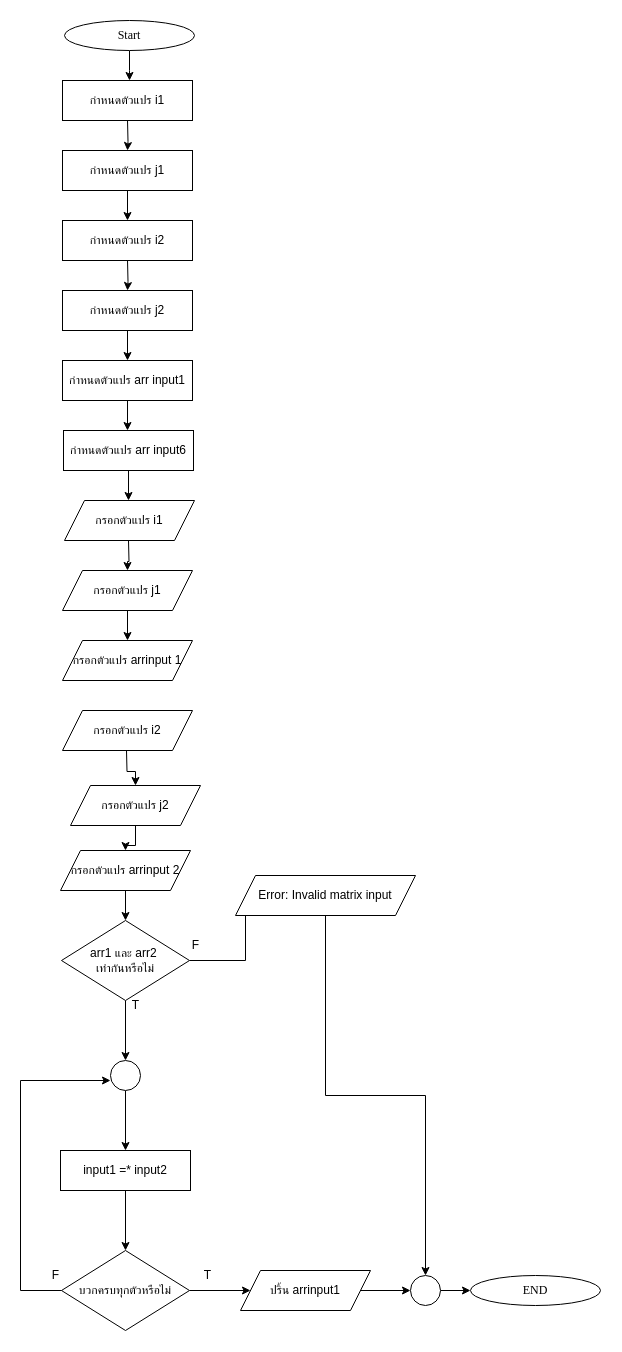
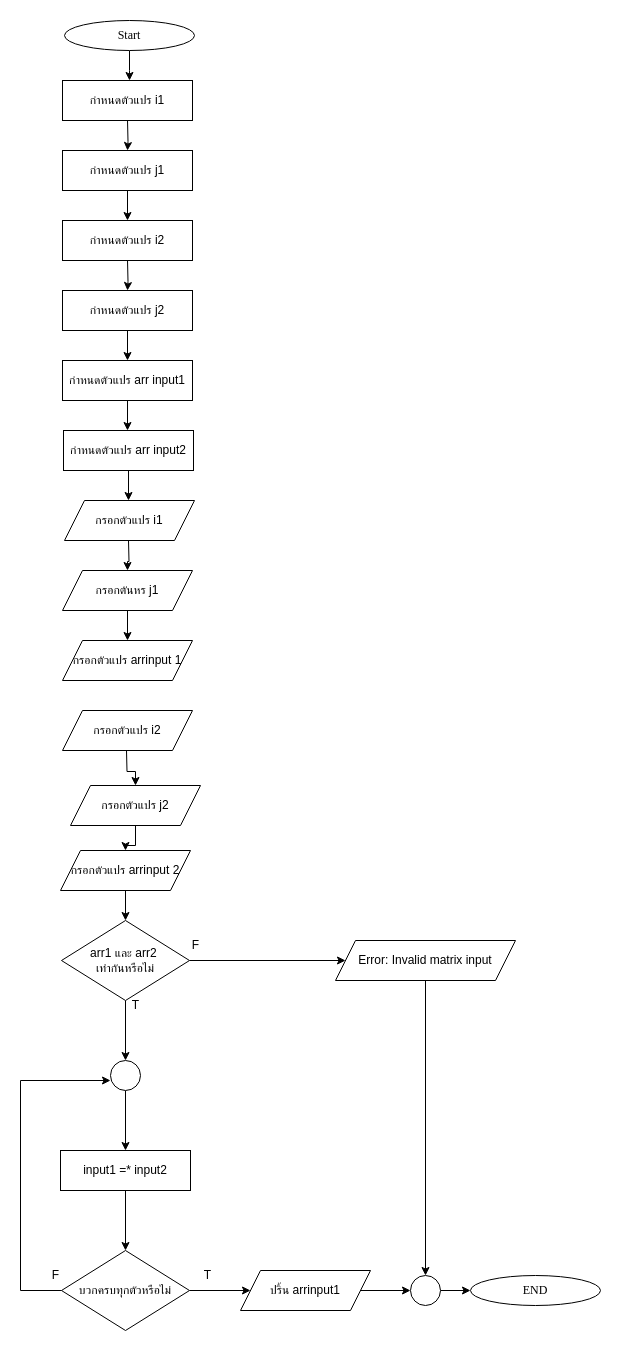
node "กำหนดตัวแปร arr input6": label "กำหนดตัวแปร arr input6" -> "กำหนดตัวแปร arr input2"
node "กรอกตัวแปร j1": label "กรอกตัวแปร j1" -> "กรอกตันหร j1"
node "Error: Invalid matrix input": moved (326, 896) -> (426, 961)
